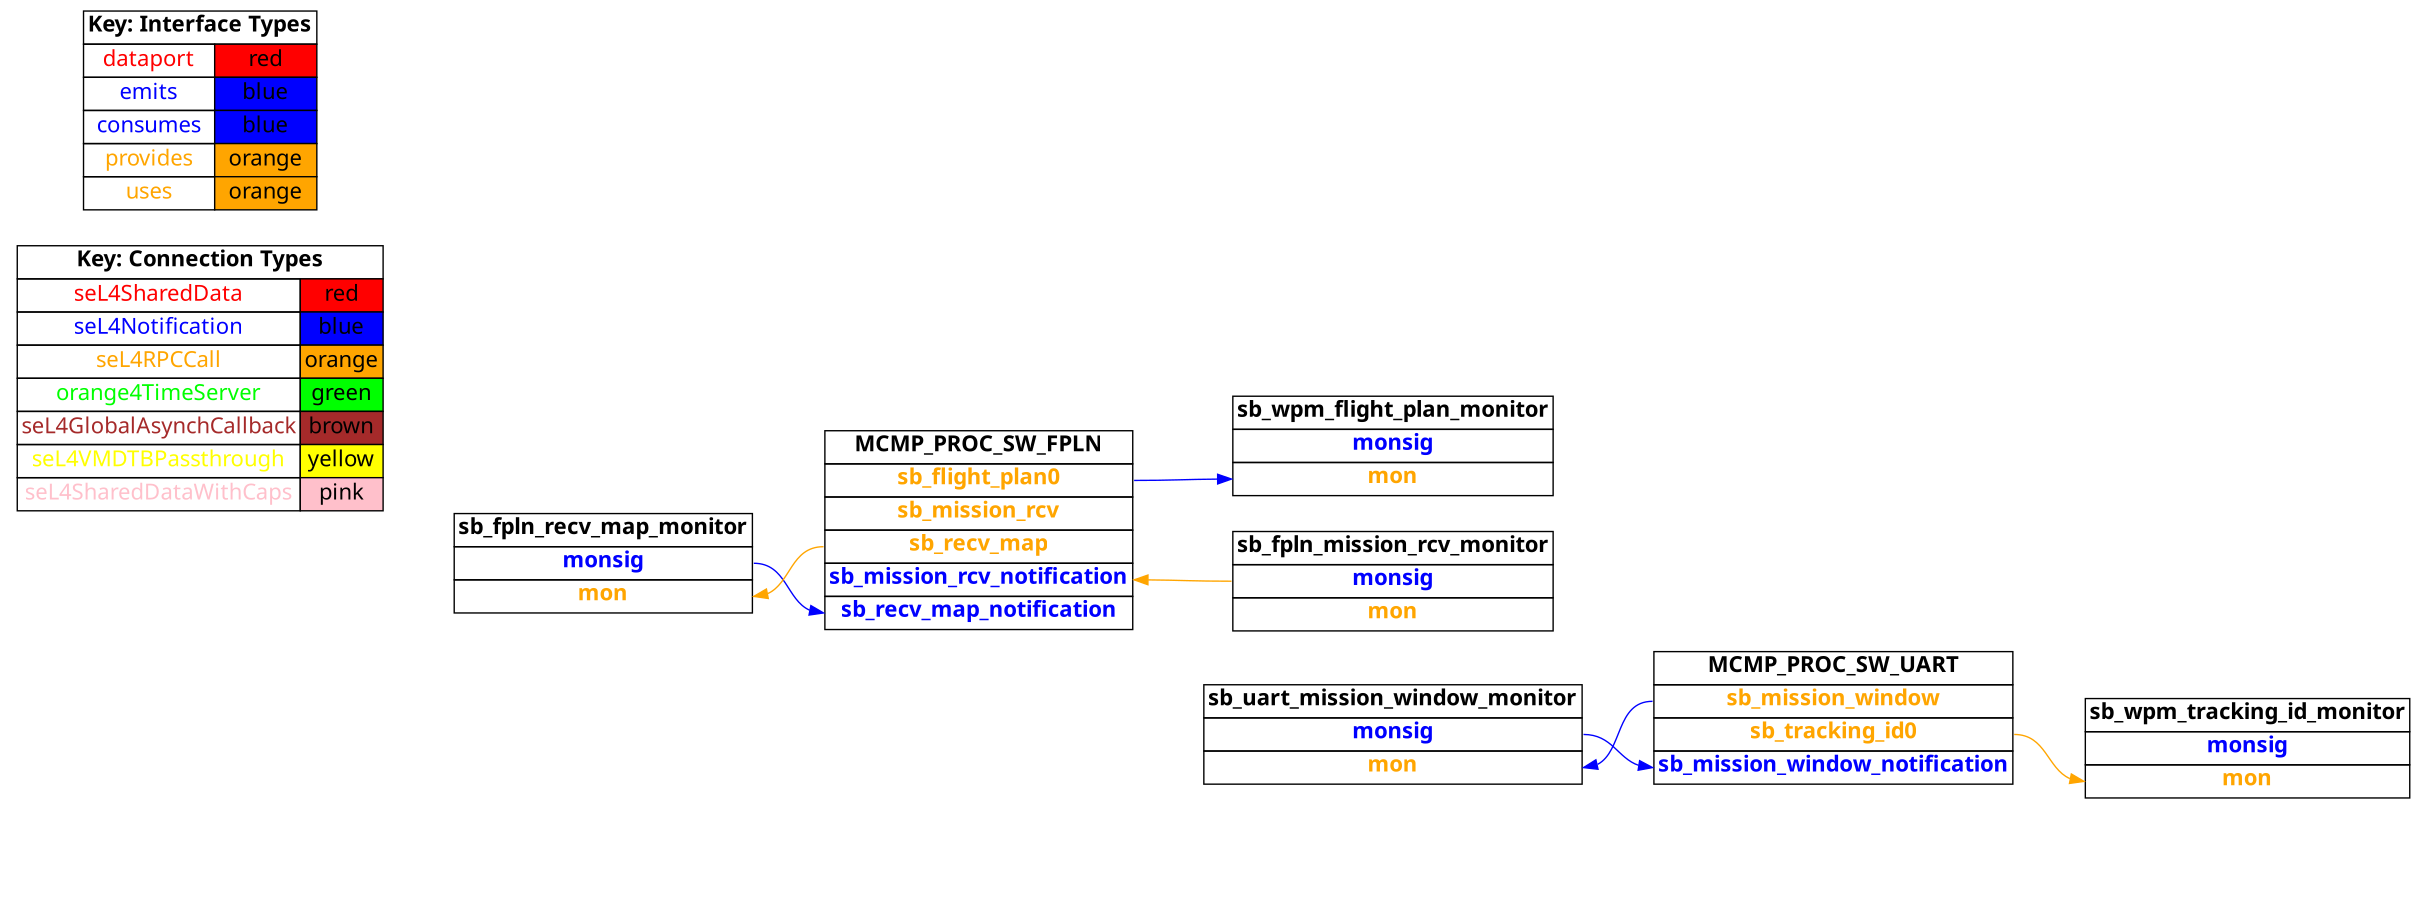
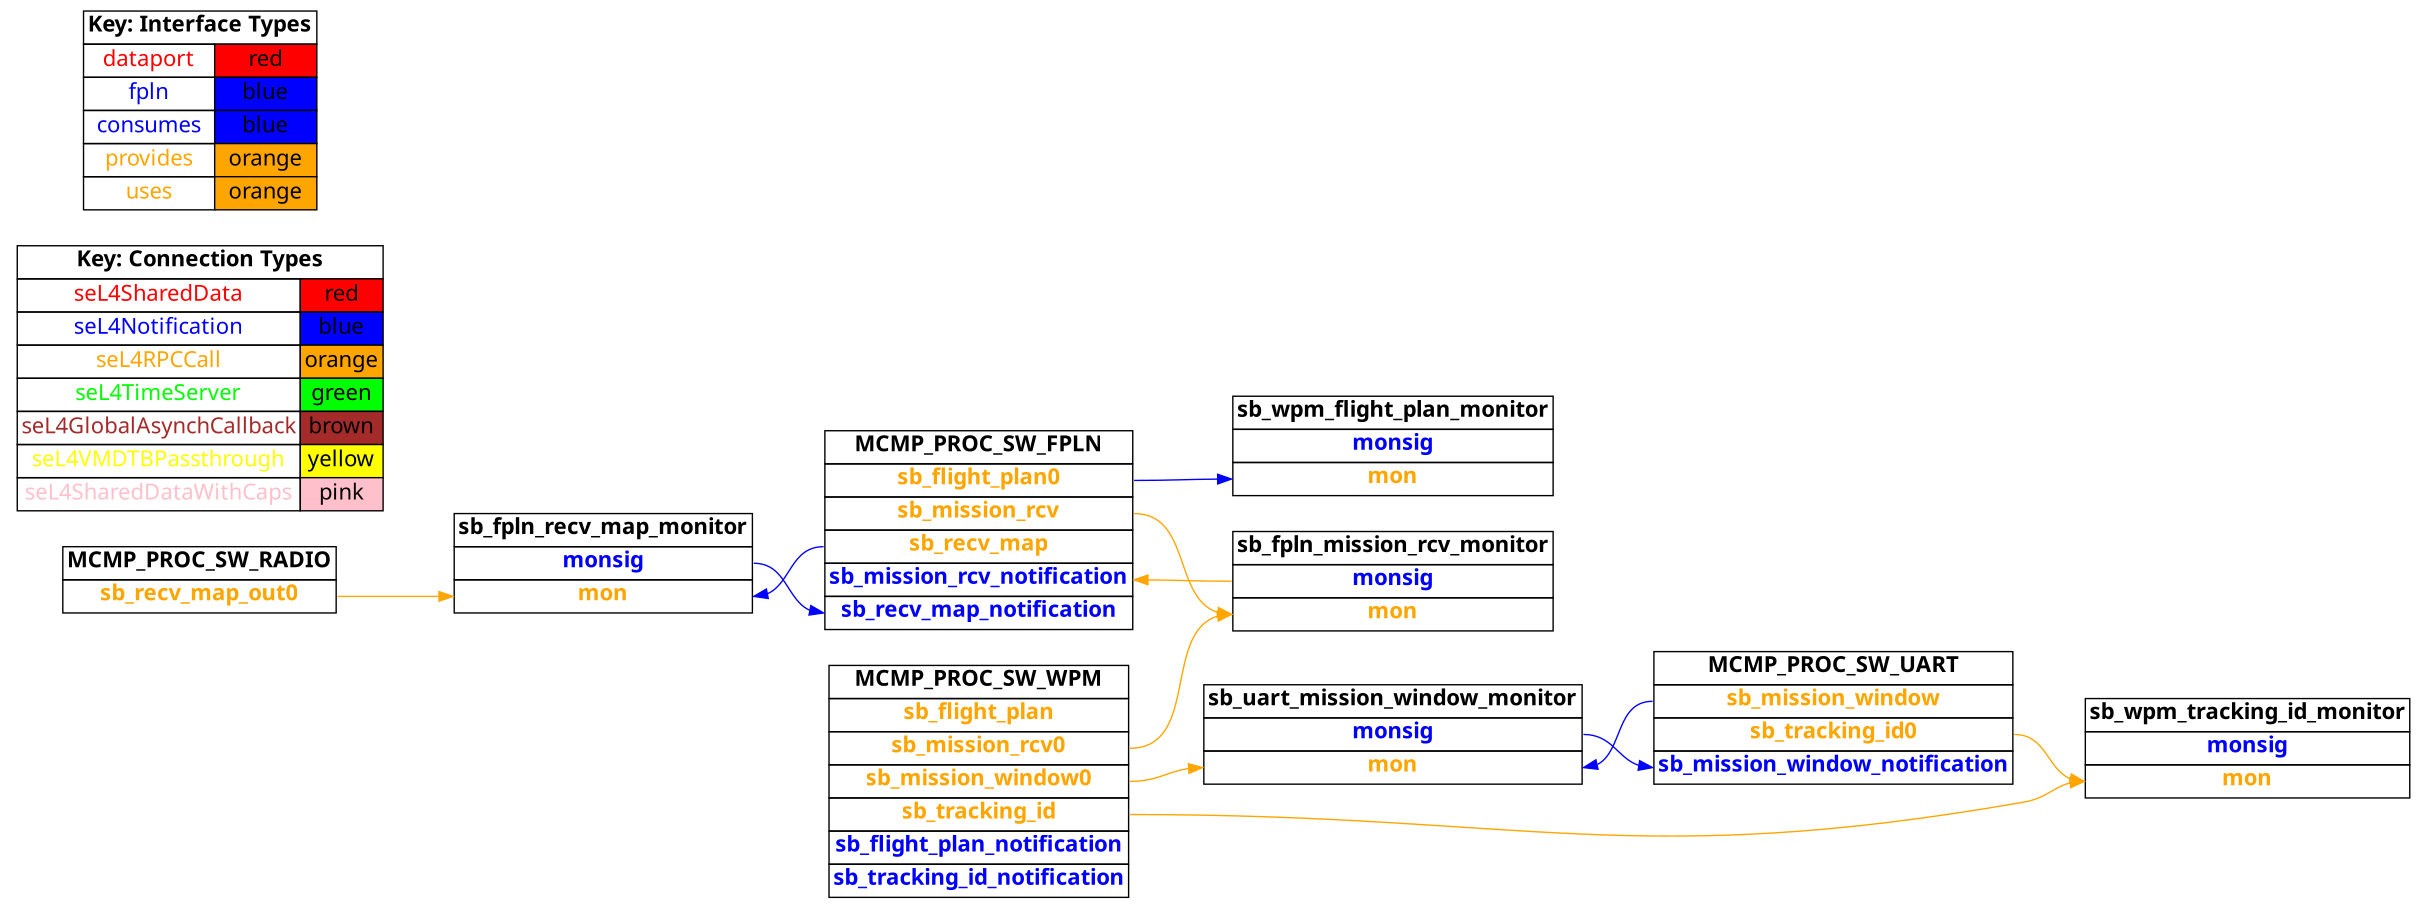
node "Key: Interface Types": text "emits" -> "fpln"
node "Key: Connection Types": text "orange4TimeServer" -> "seL4TimeServer"
edge "MCMP_PROC_SW_FPLN" -> "sb_fpln_mission_rcv_monitor": added
edge "MCMP_PROC_SW_FPLN" -> "sb_fpln_recv_map_monitor": color orange -> blue
node "MCMP_PROC_SW_RADIO": added
node "MCMP_PROC_SW_WPM": added
